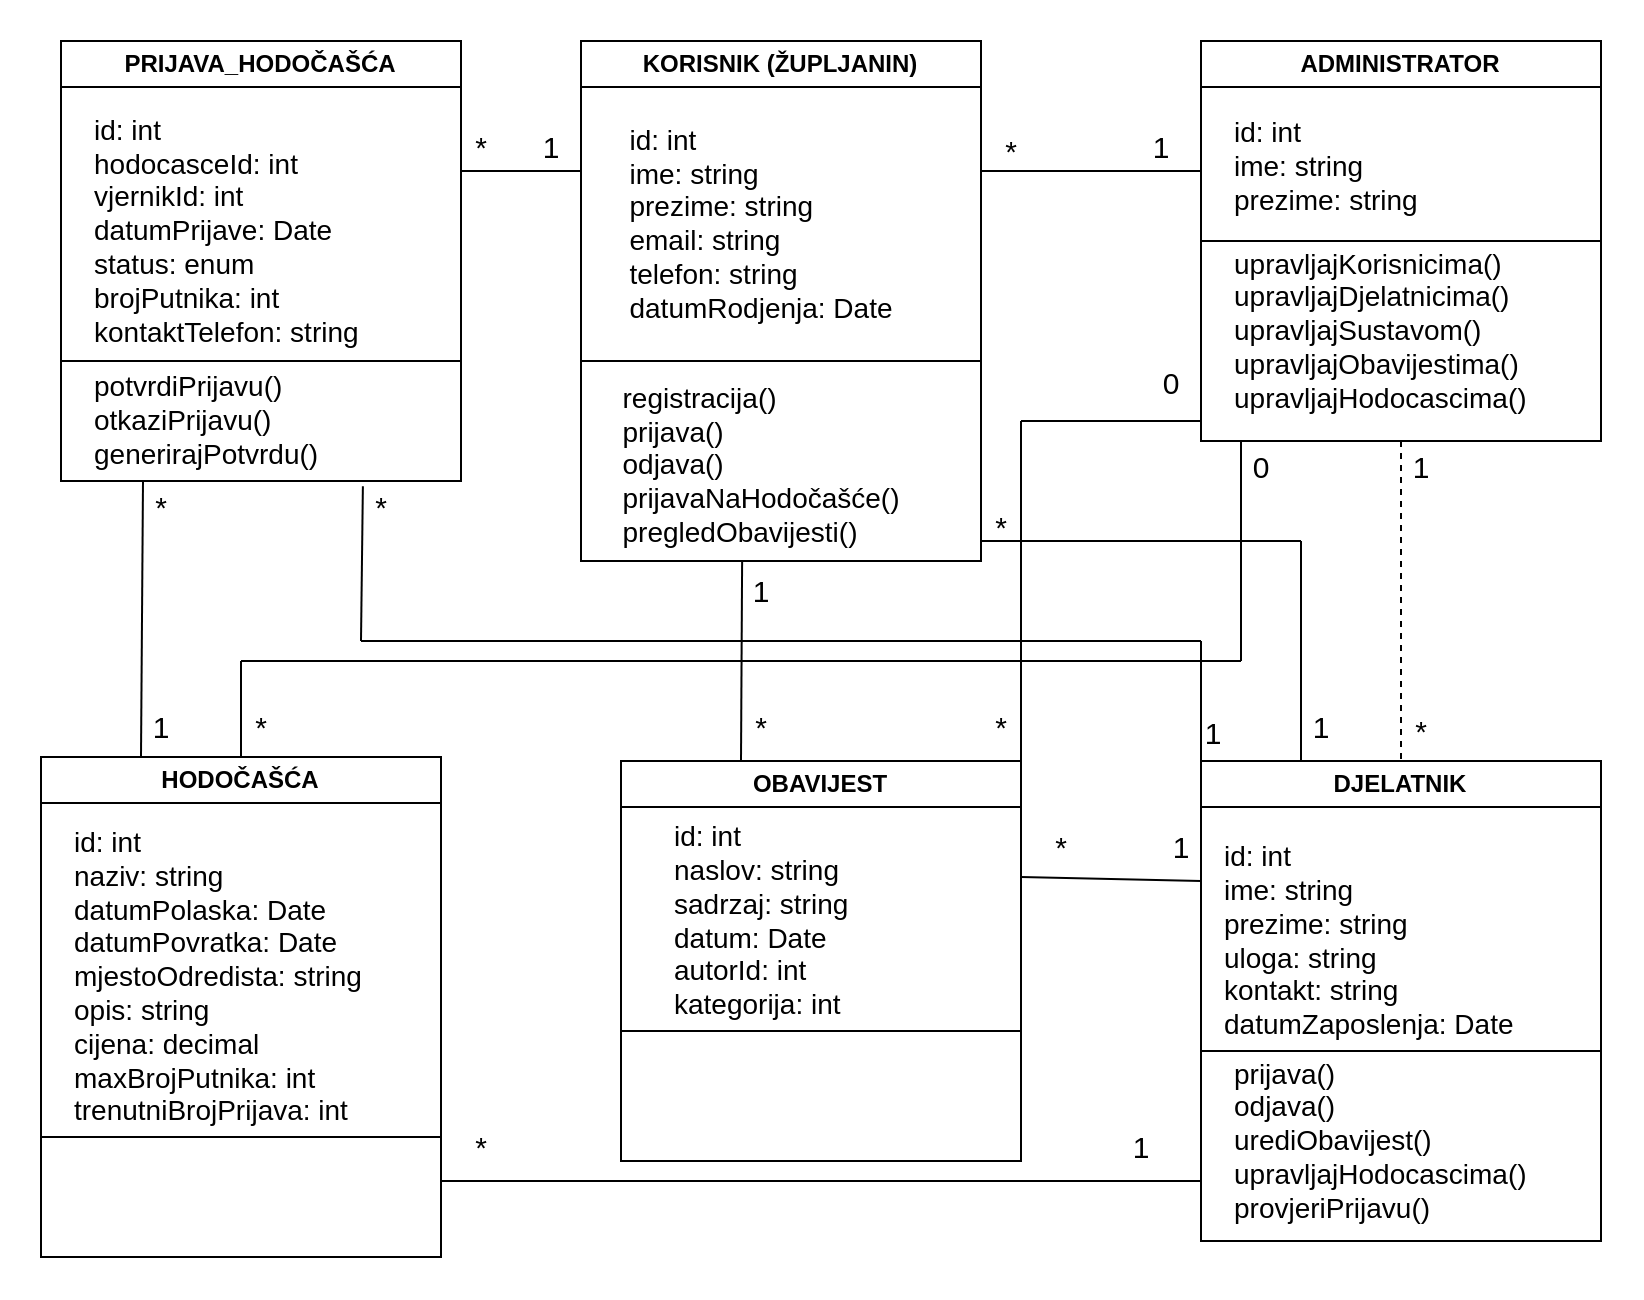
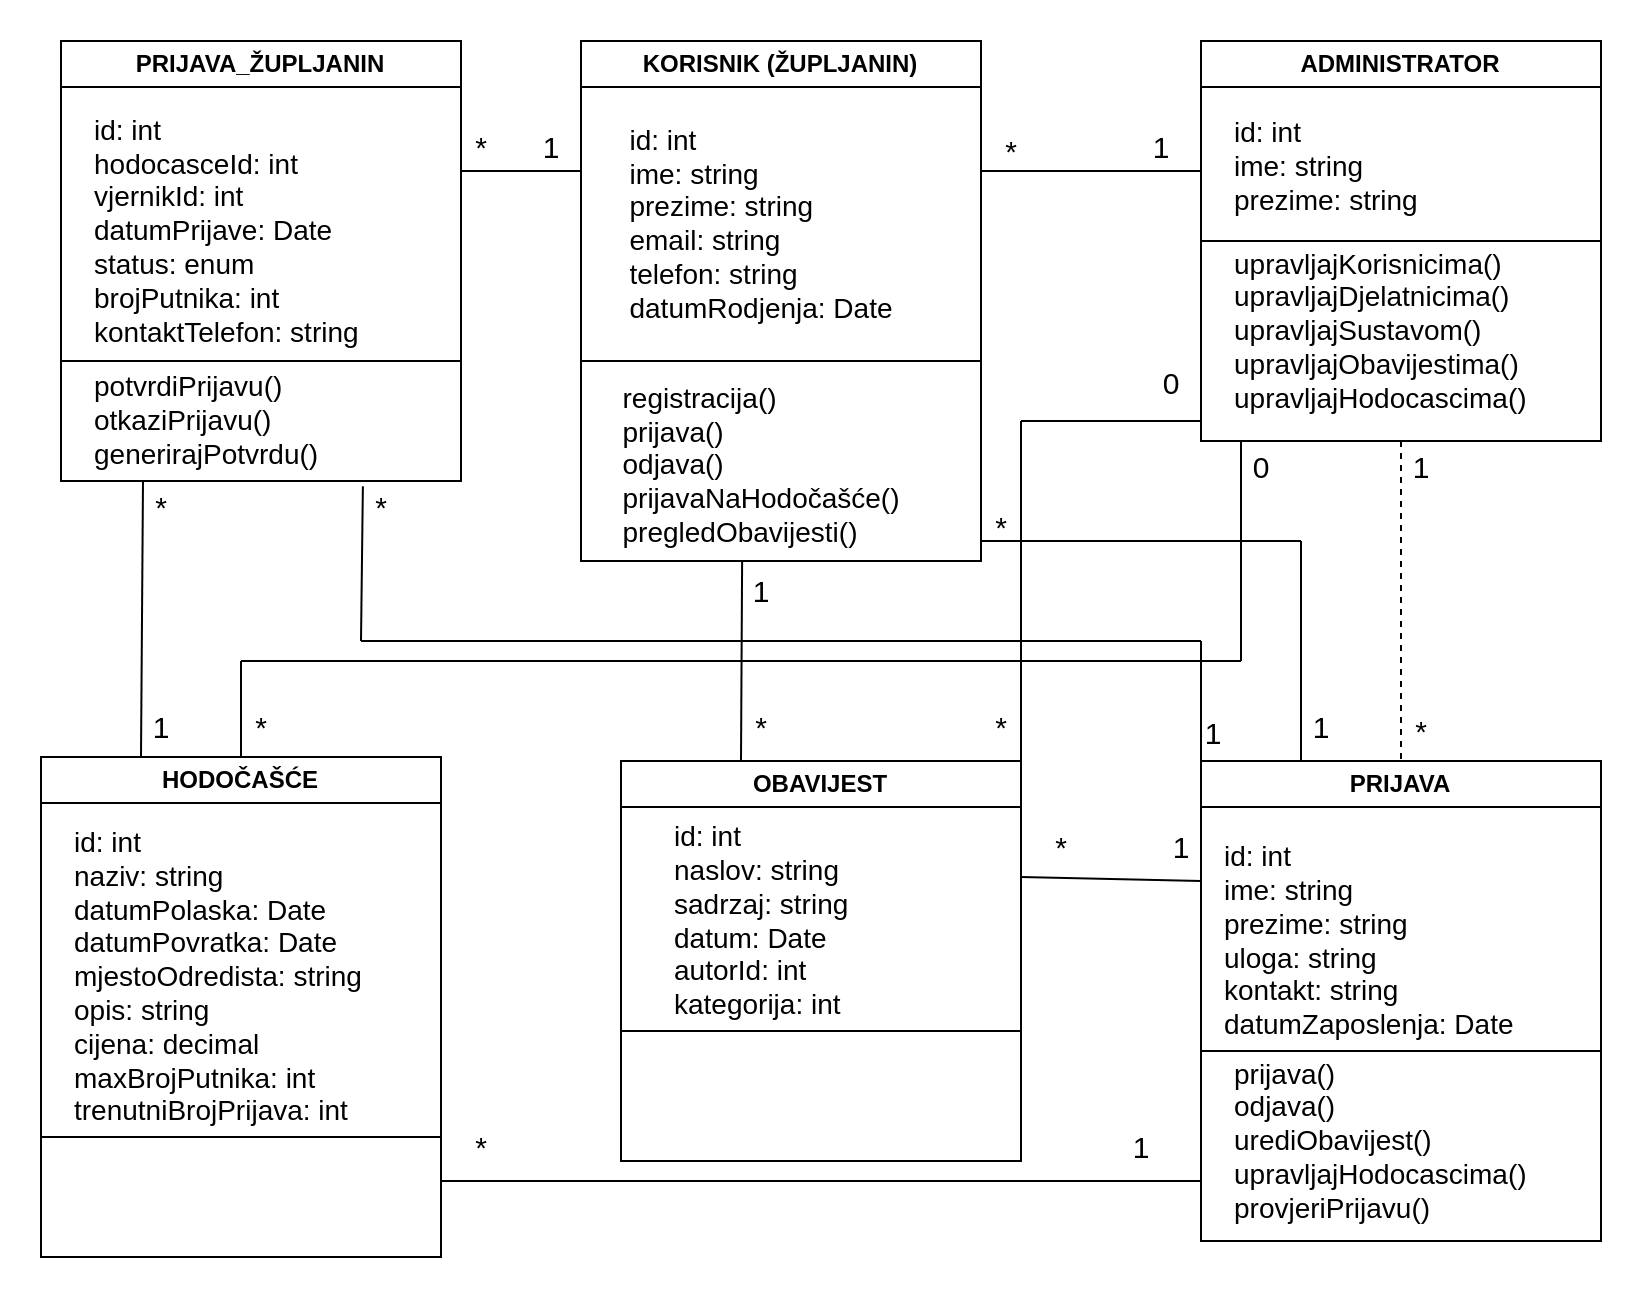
node "PRIJAVA_HODOČAŠĆA": label "PRIJAVA_HODOČAŠĆA" -> "PRIJAVA_ŽUPLJANIN"
node "HODOČAŠĆA": label "HODOČAŠĆA" -> "HODOČAŠĆE"
node "DJELATNIK": label "DJELATNIK" -> "PRIJAVA"
